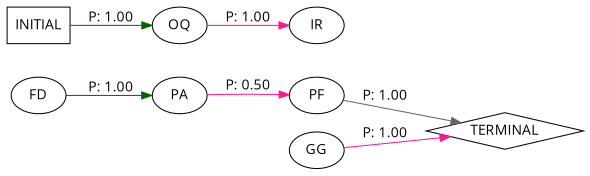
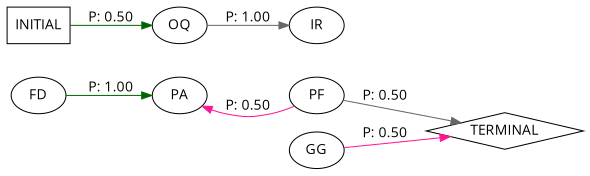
edge "INITIAL" -> "OQ": label "P: 1.00" -> "P: 0.50"
edge "OQ" -> "IR": color deeppink -> gray40
edge "PA" -> "PF": reversed
edge "PF" -> "TERMINAL": label "P: 1.00" -> "P: 0.50"
edge "GG" -> "TERMINAL": label "P: 1.00" -> "P: 0.50"
